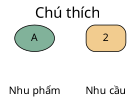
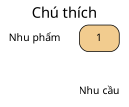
node "A": removed
node "2": label "2" -> "1"
